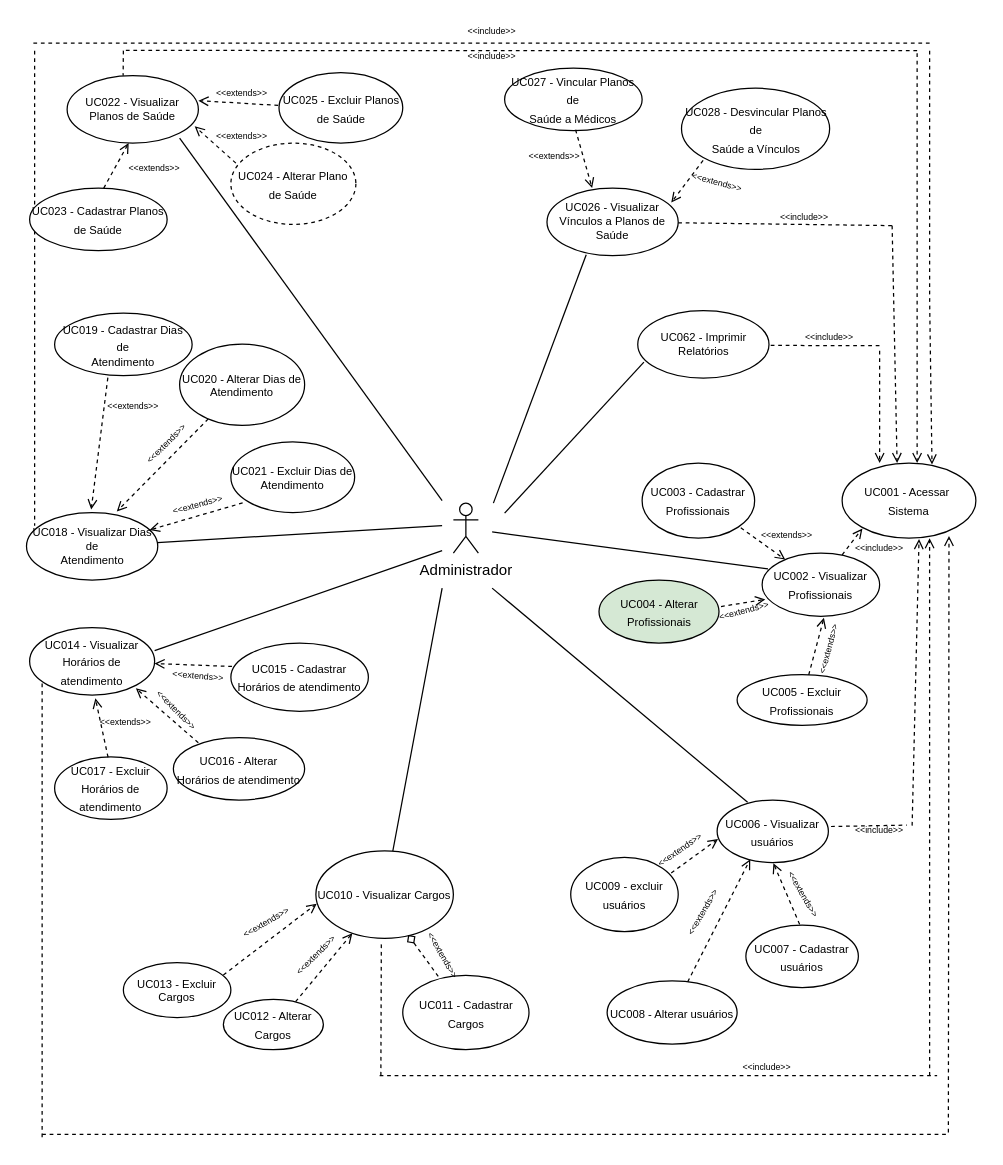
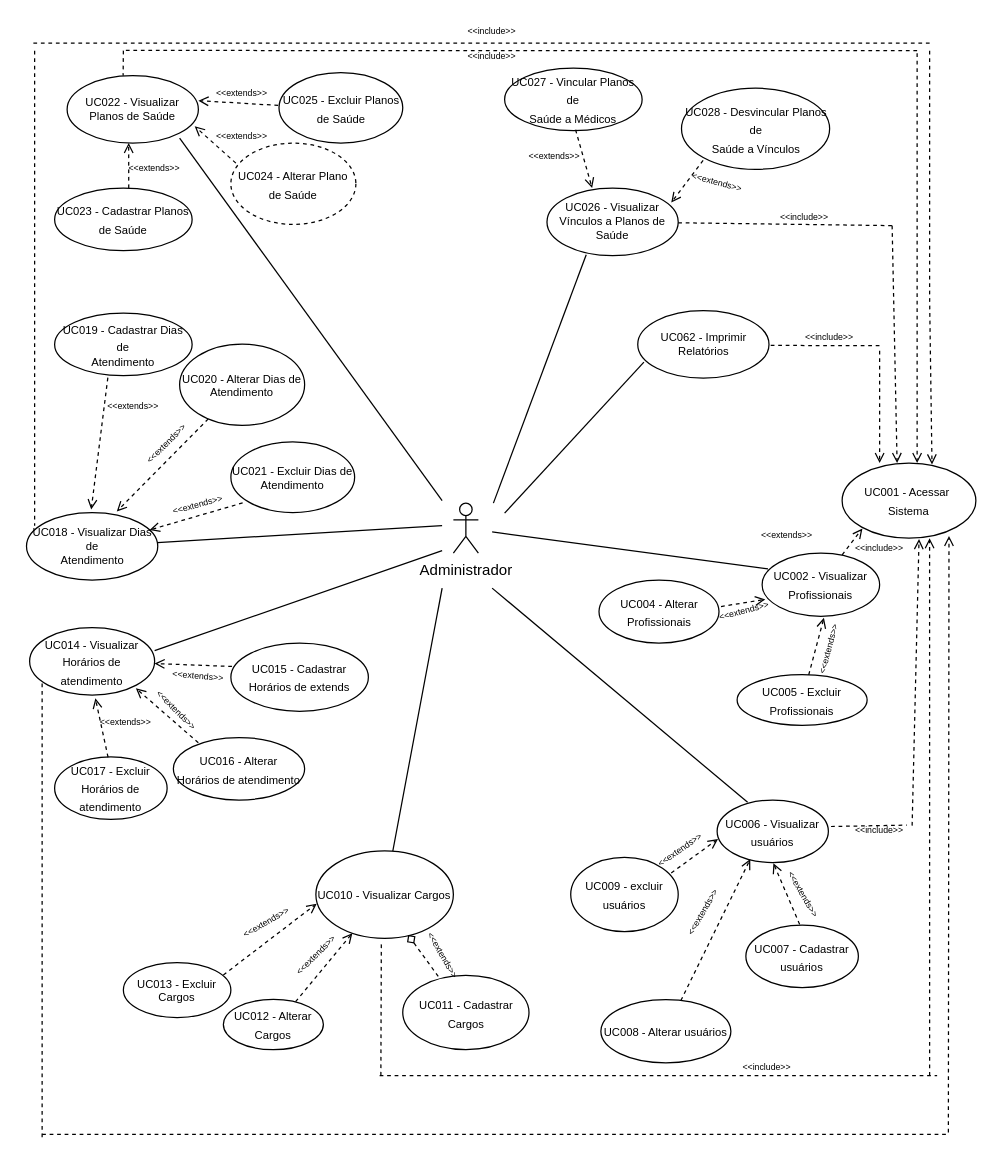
node "UC023 - Cadastrar Planos de Saúde": moved (98, 219) -> (123, 219)
node "UC003 - Cadastrar Profissionais": removed
edge "UC003 - Cadastrar Profissionais" -> "UC002 - Visualizar Profissionais": removed
node "UC004 - Alterar Profissionais": fillcolor #d5e8d4 -> #ffffff
node "UC015 - Cadastrar Horários de atendimento": label "UC015 - Cadastrar Horários de atendimento" -> "UC015 - Cadastrar Horários de extends"
node "UC008 - Alterar usuários": moved (672, 1013) -> (666, 1031)
